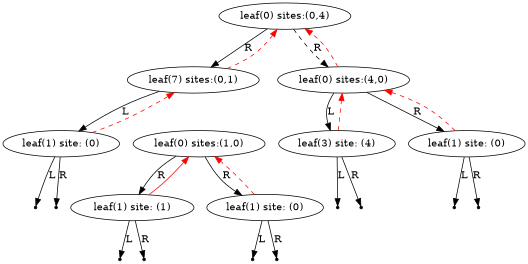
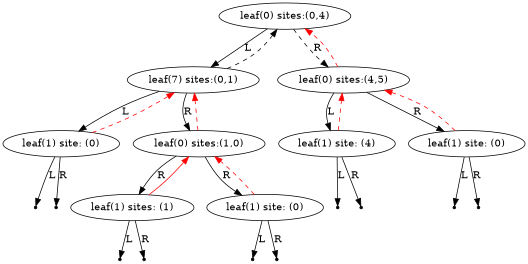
edge "leaf(0) sites:(0,4)" -> "leaf(7) sites:(0,1)": label "R" -> "L"
edge "leaf(7) sites:(0,1)" -> "leaf(0) sites:(0,4)": color red -> black
node "leaf(0) sites:(4,0)": label "leaf(0) sites:(4,0)" -> "leaf(0) sites:(4,5)"
edge "leaf(7) sites:(0,1)" -> "leaf(0) sites:(1,0)": added, label "R"
edge "leaf(0) sites:(1,0)" -> "leaf(7) sites:(0,1)": added
node "leaf(3) site: (4)": label "leaf(3) site: (4)" -> "leaf(1) site: (4)"
node "leaf(1) site: (1)": label "leaf(1) site: (1)" -> "leaf(1) sites: (1)"
